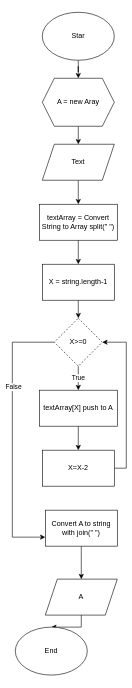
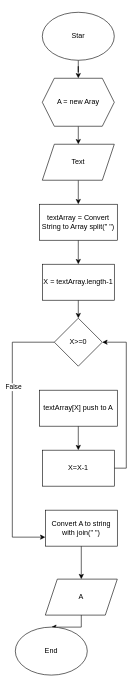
node "X = string.length-1": label "X = string.length-1" -> "X = textArray.length-1"
node "X>=0": style dashed -> solid
edge "X>=0" -> "textArray[X] push to A": removed, label "True"
node "X=X-2": label "X=X-2" -> "X=X-1"
